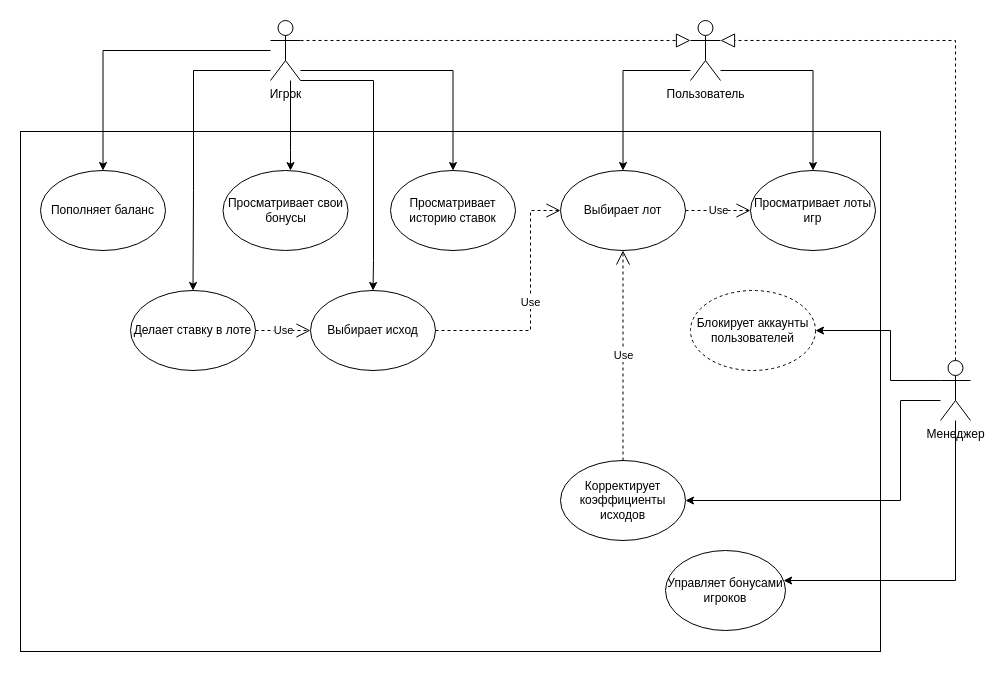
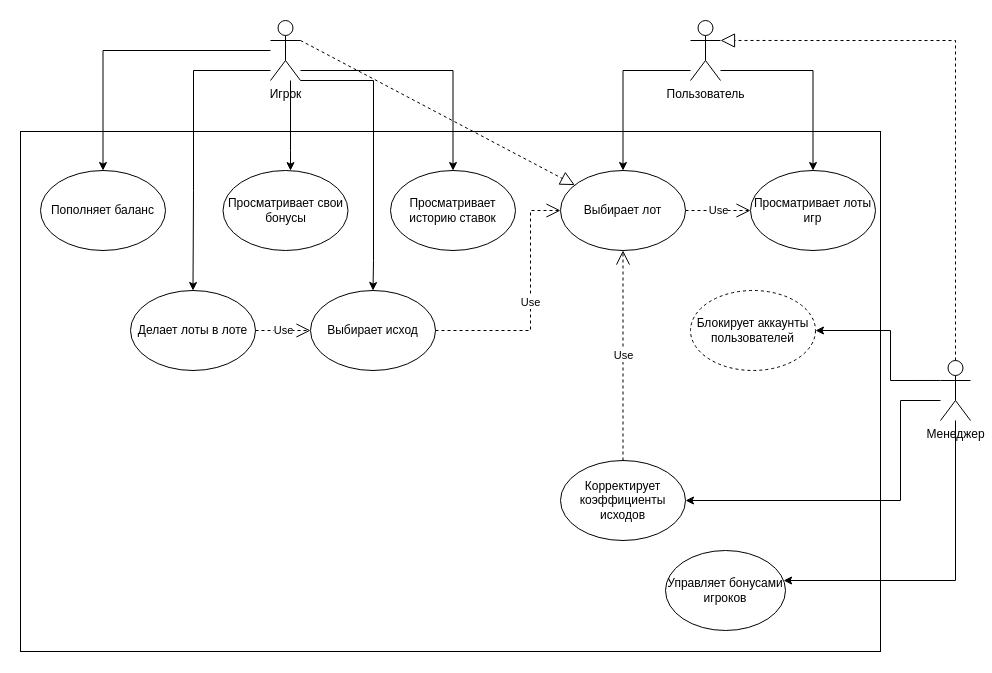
edge "Игрок" -> "Пользователь": now "Игрок" -> "Выбирает лот"
node "Делает ставку в лоте": label "Делает ставку в лоте" -> "Делает лоты в лоте"
